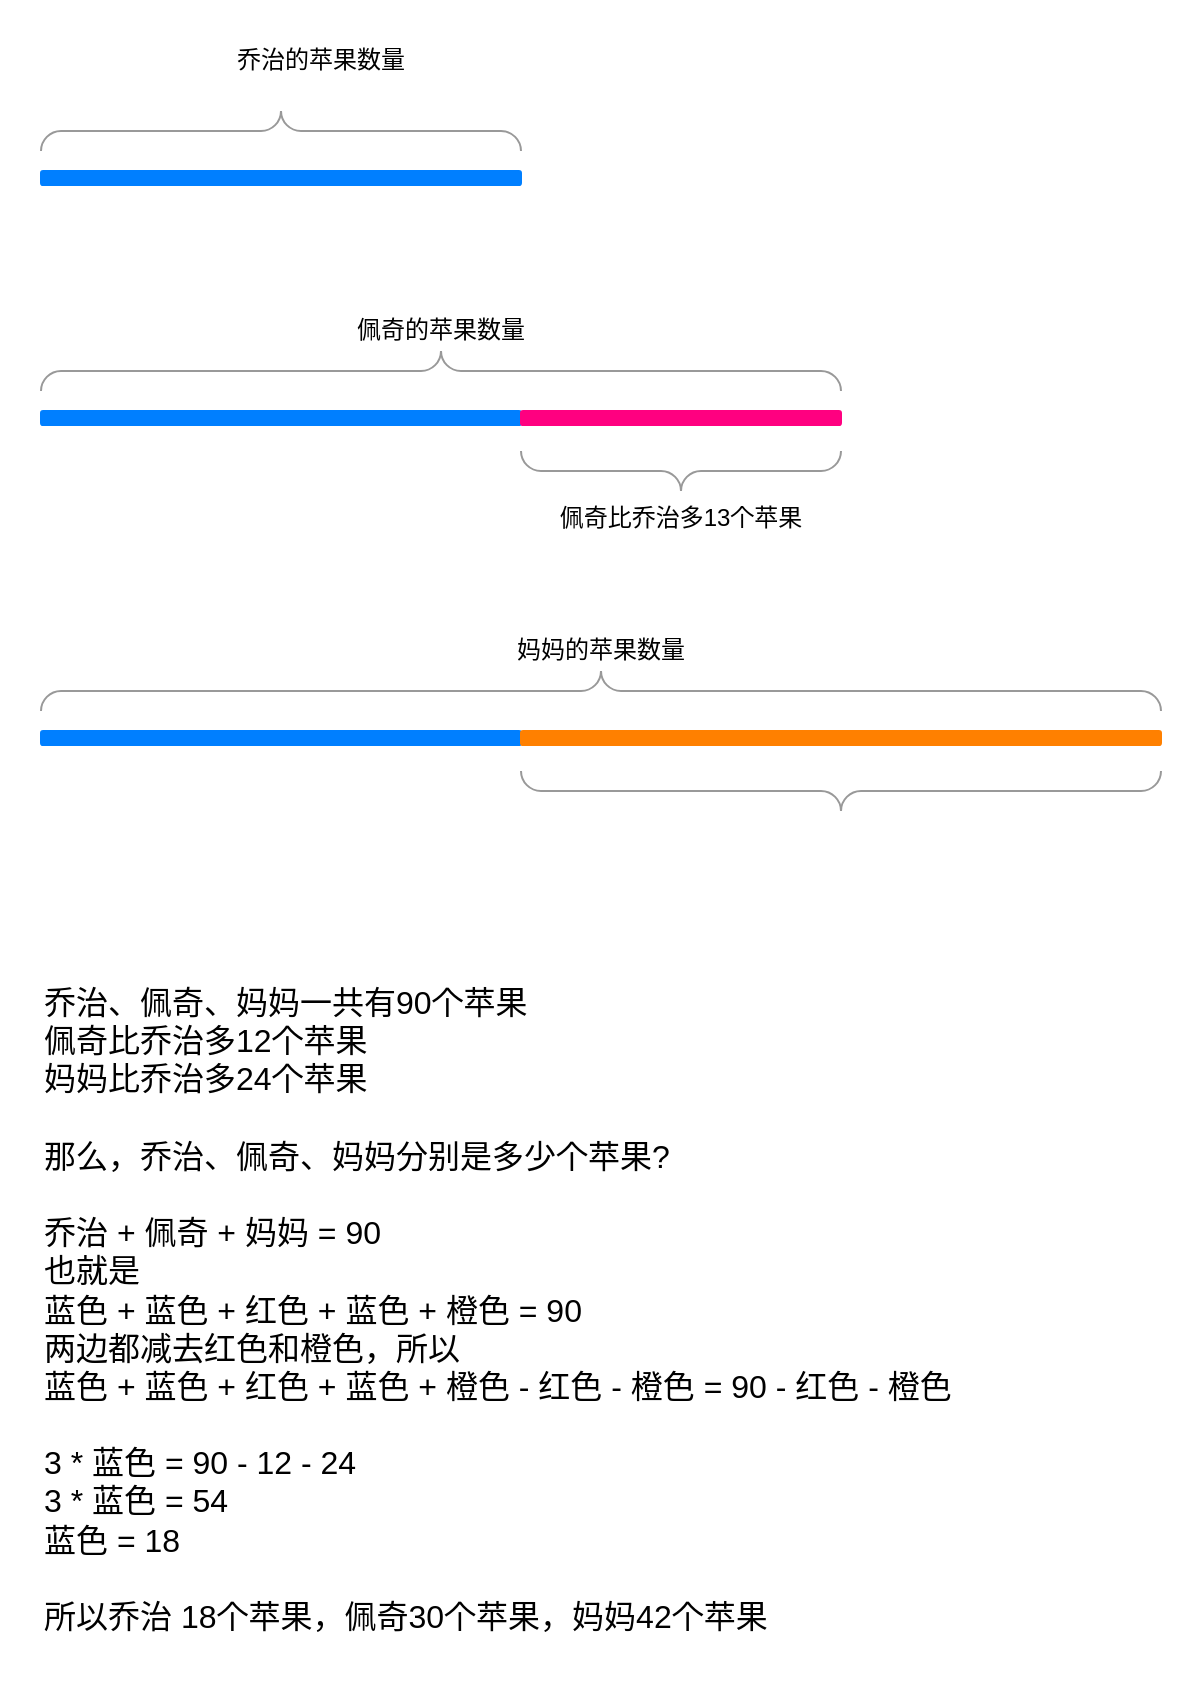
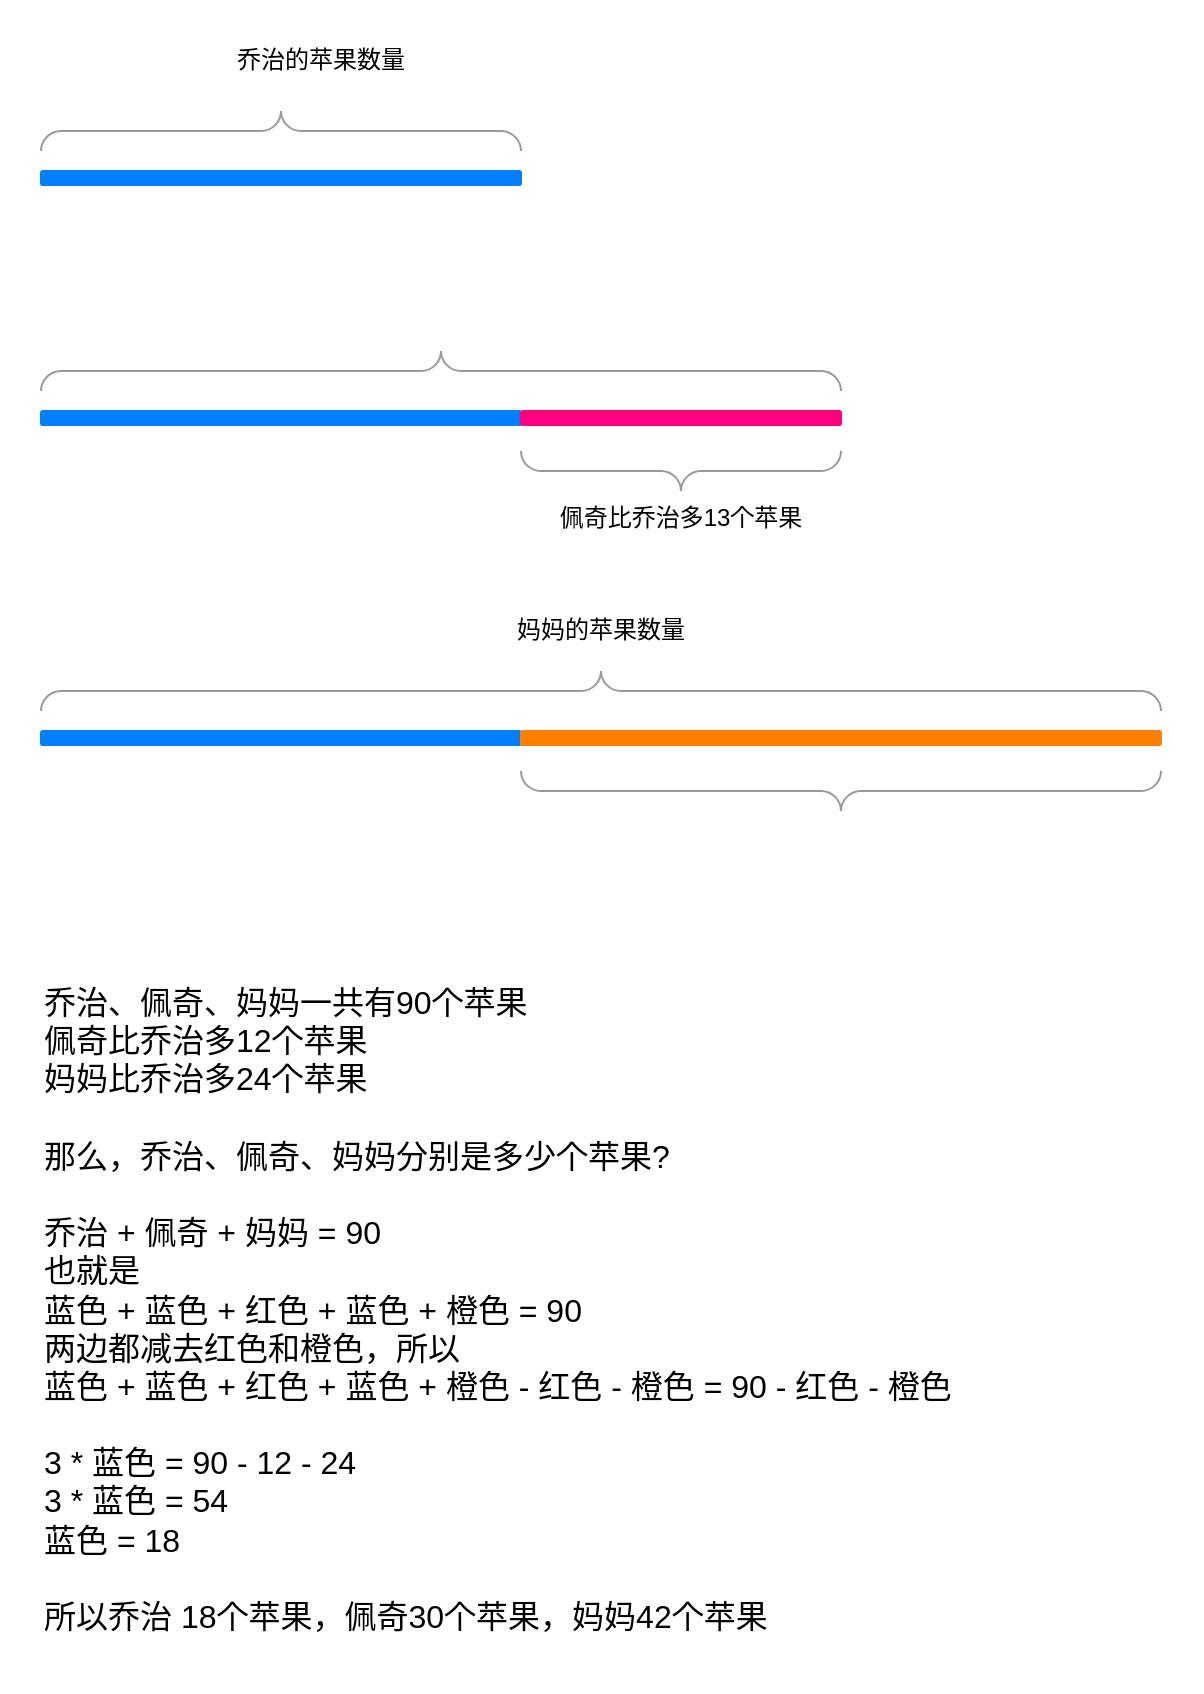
node "佩奇的苹果数量": removed
node "妈妈的苹果数量": moved (601, 651) -> (601, 631)
